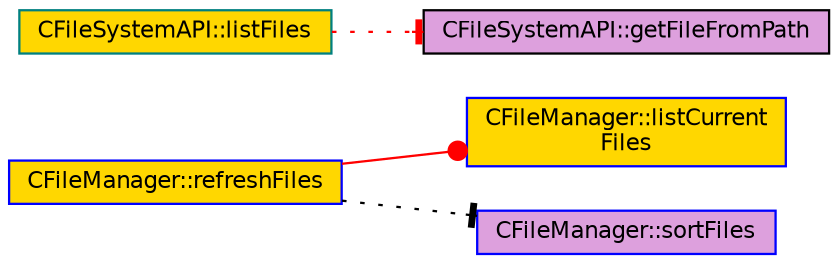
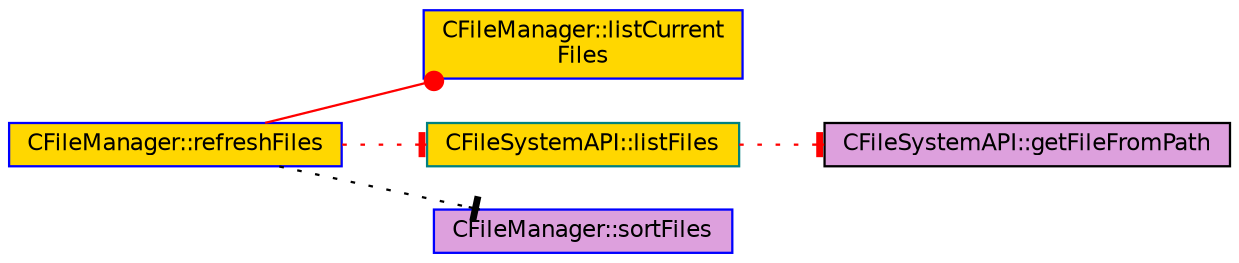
edge "CFileManager::refreshFiles" -> "CFileSystemAPI::listFiles": added
